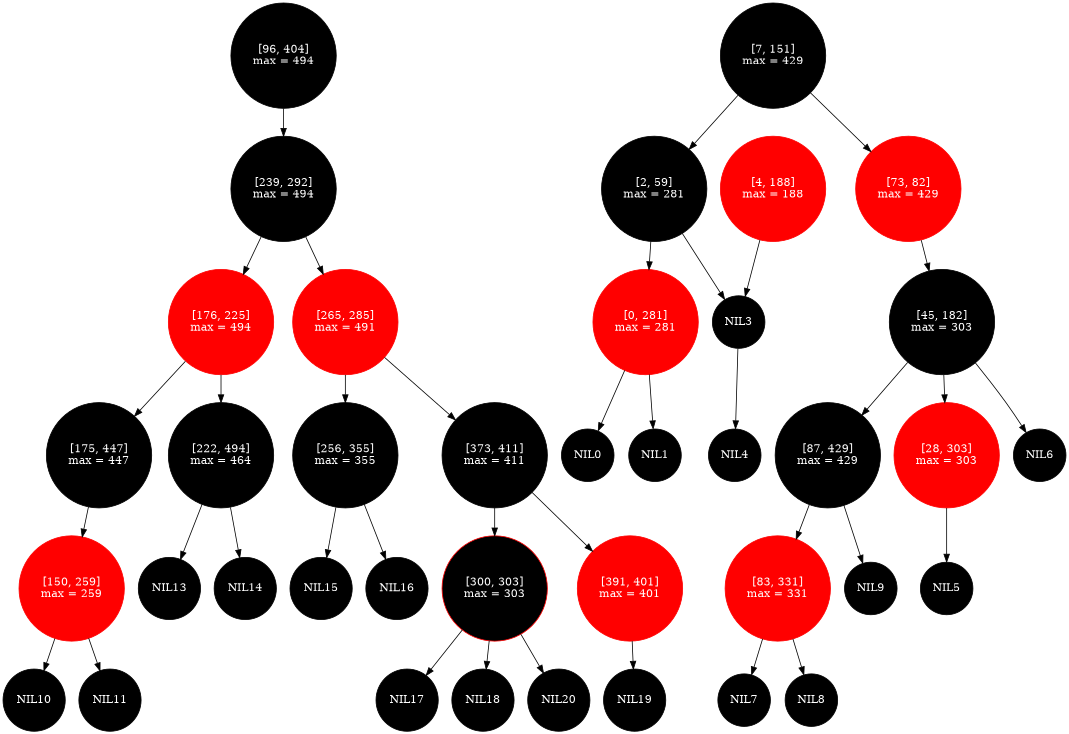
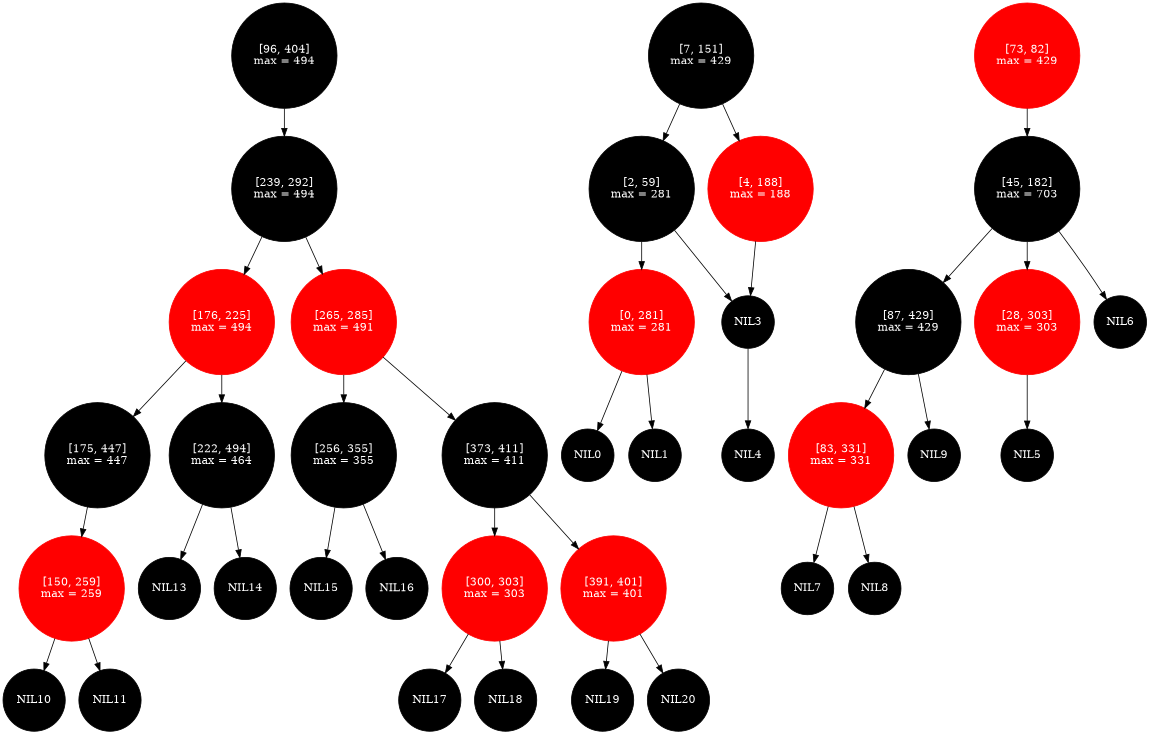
edge "[7, 151] max = 429" -> "[73, 82] max = 429": now "[7, 151] max = 429" -> "[4, 188] max = 188"
node "[45, 182] max = 303": label "[45, 182] max = 303" -> "[45, 182] max = 703"
node "[300, 303] max = 303": fillcolor BLACK -> RED
edge "[300, 303] max = 303" -> "NIL20": now "[391, 401] max = 401" -> "NIL20"
